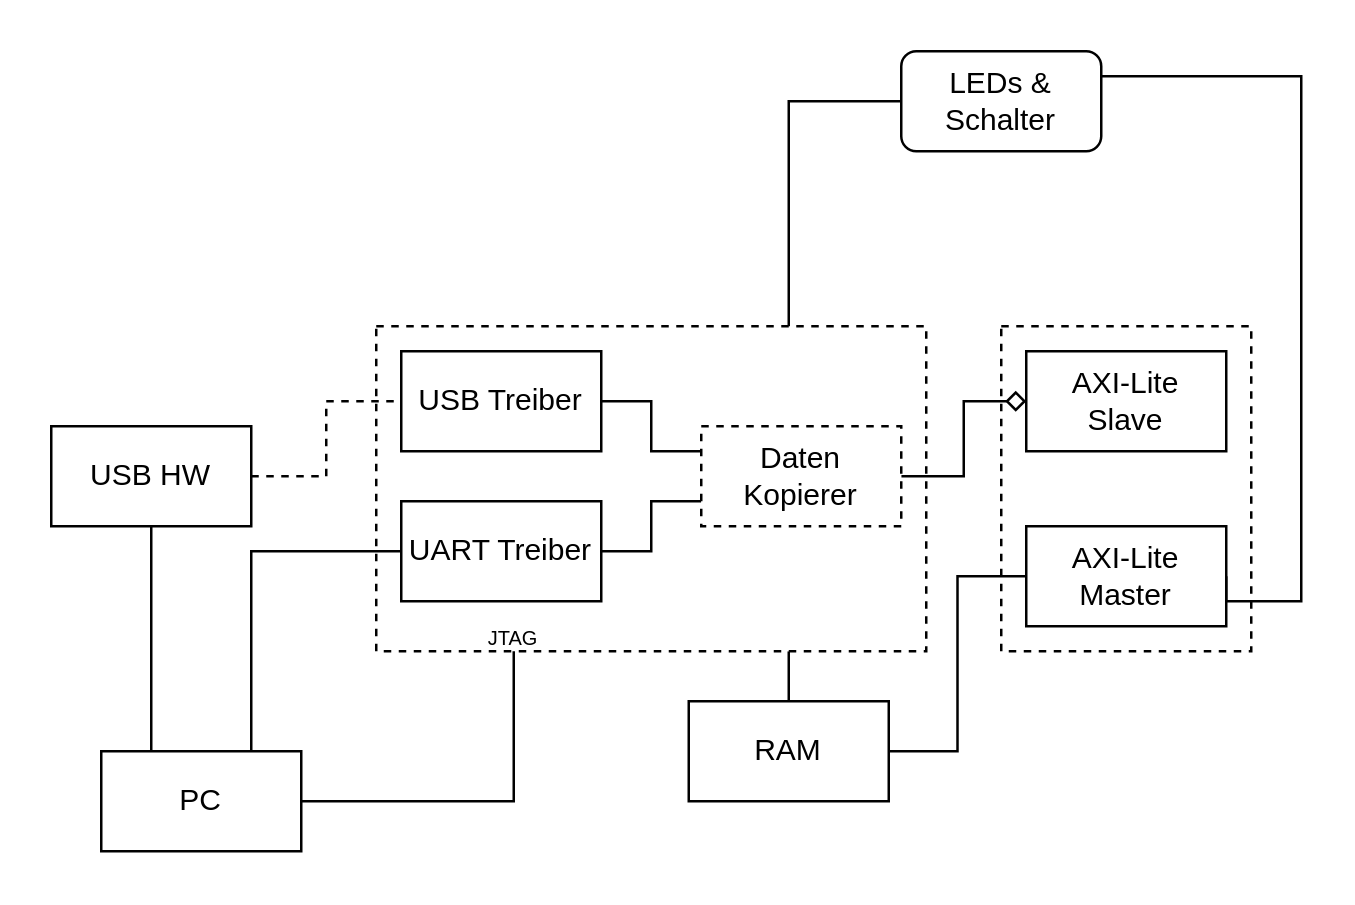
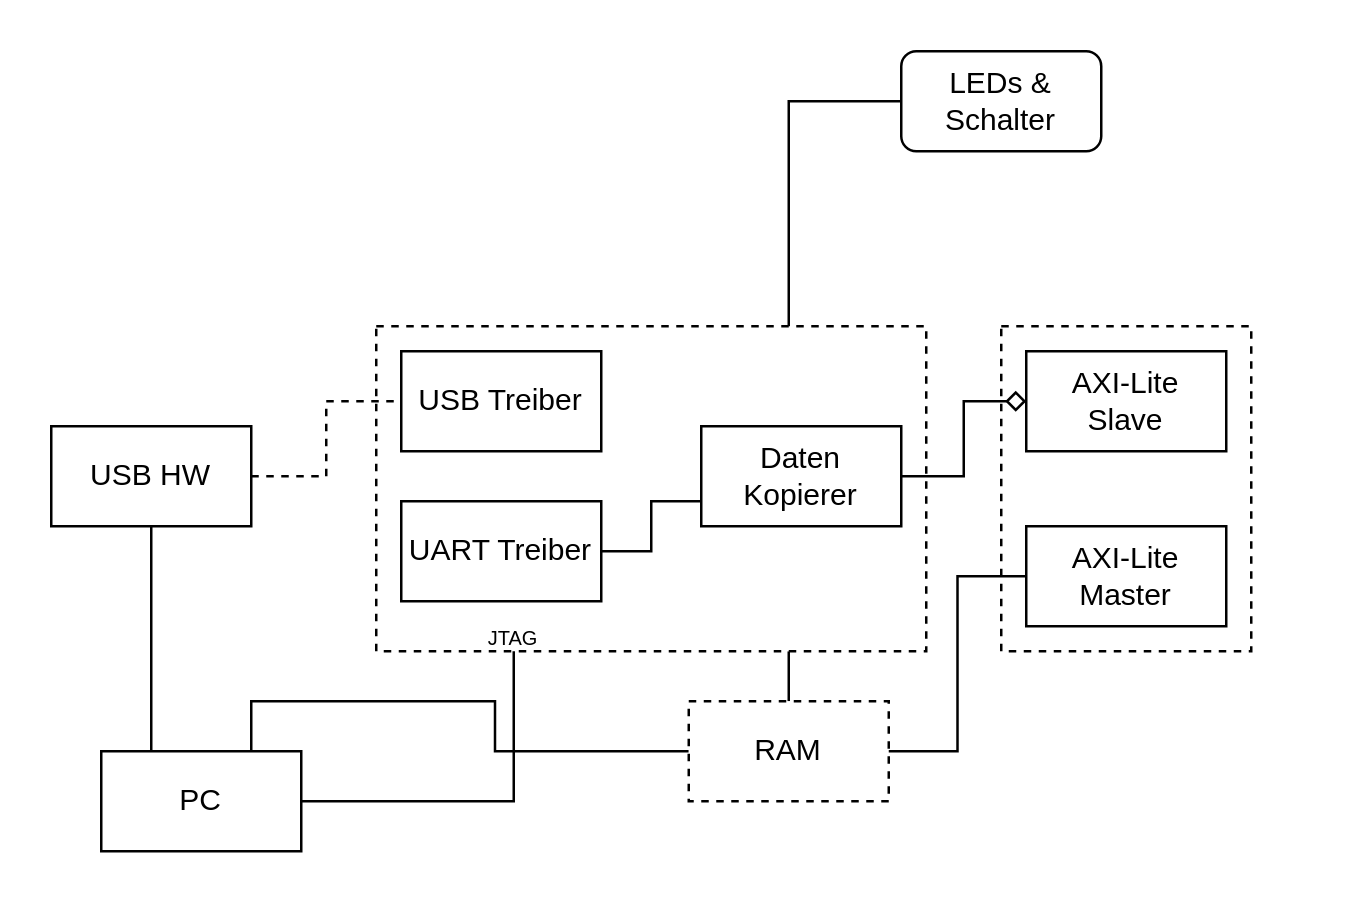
edge "LEDs & Schalter" -- "AXI-Lite Master": removed
edge "USB Treiber" -- "Daten Kopierer": removed
node "Daten Kopierer": style dashed -> solid
edge "UART Treiber" -- "PC": now "RAM" -- "PC"
node "RAM": style solid -> dashed
